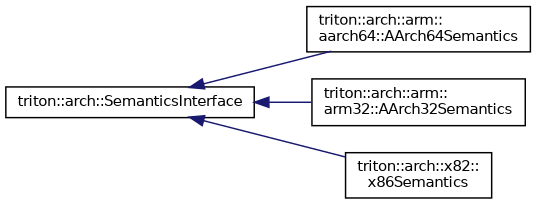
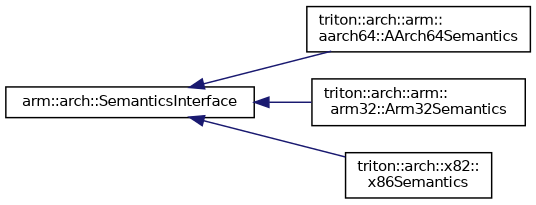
node "triton::arch::SemanticsInterface": label "triton::arch::SemanticsInterface" -> "arm::arch::SemanticsInterface"
node "triton::arch::arm:: arm32::AArch32Semantics": label "triton::arch::arm:: arm32::AArch32Semantics" -> "triton::arch::arm:: arm32::Arm32Semantics"
